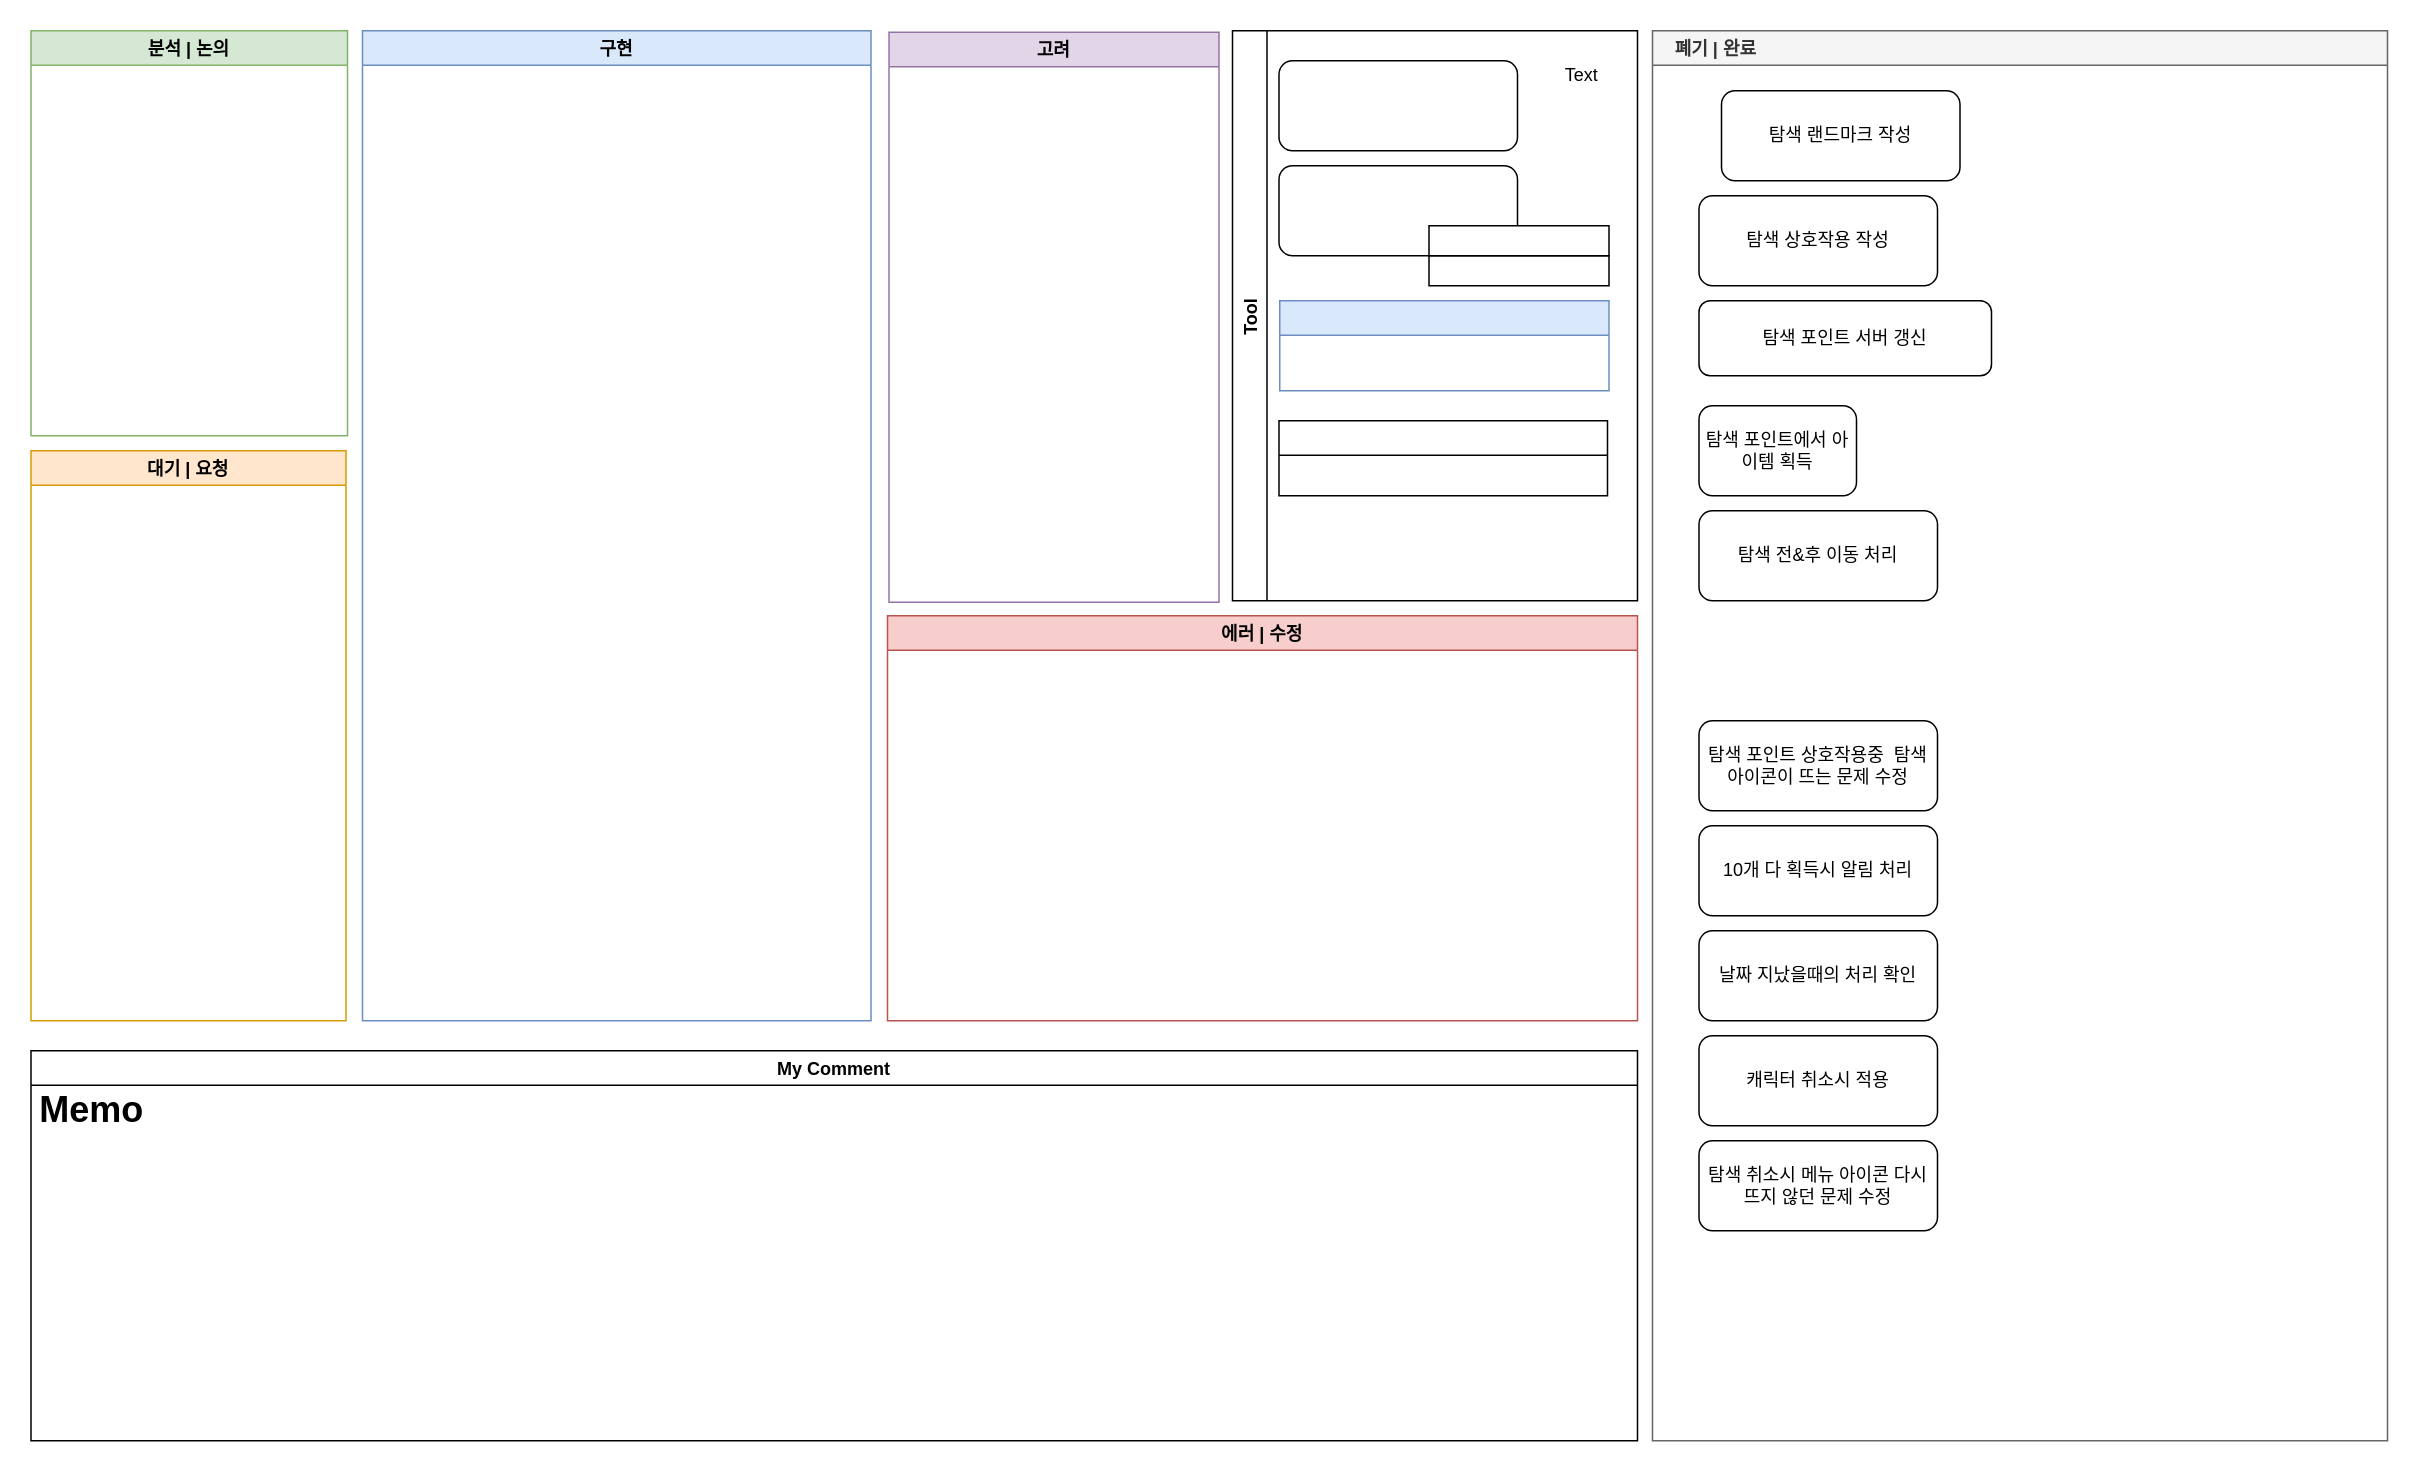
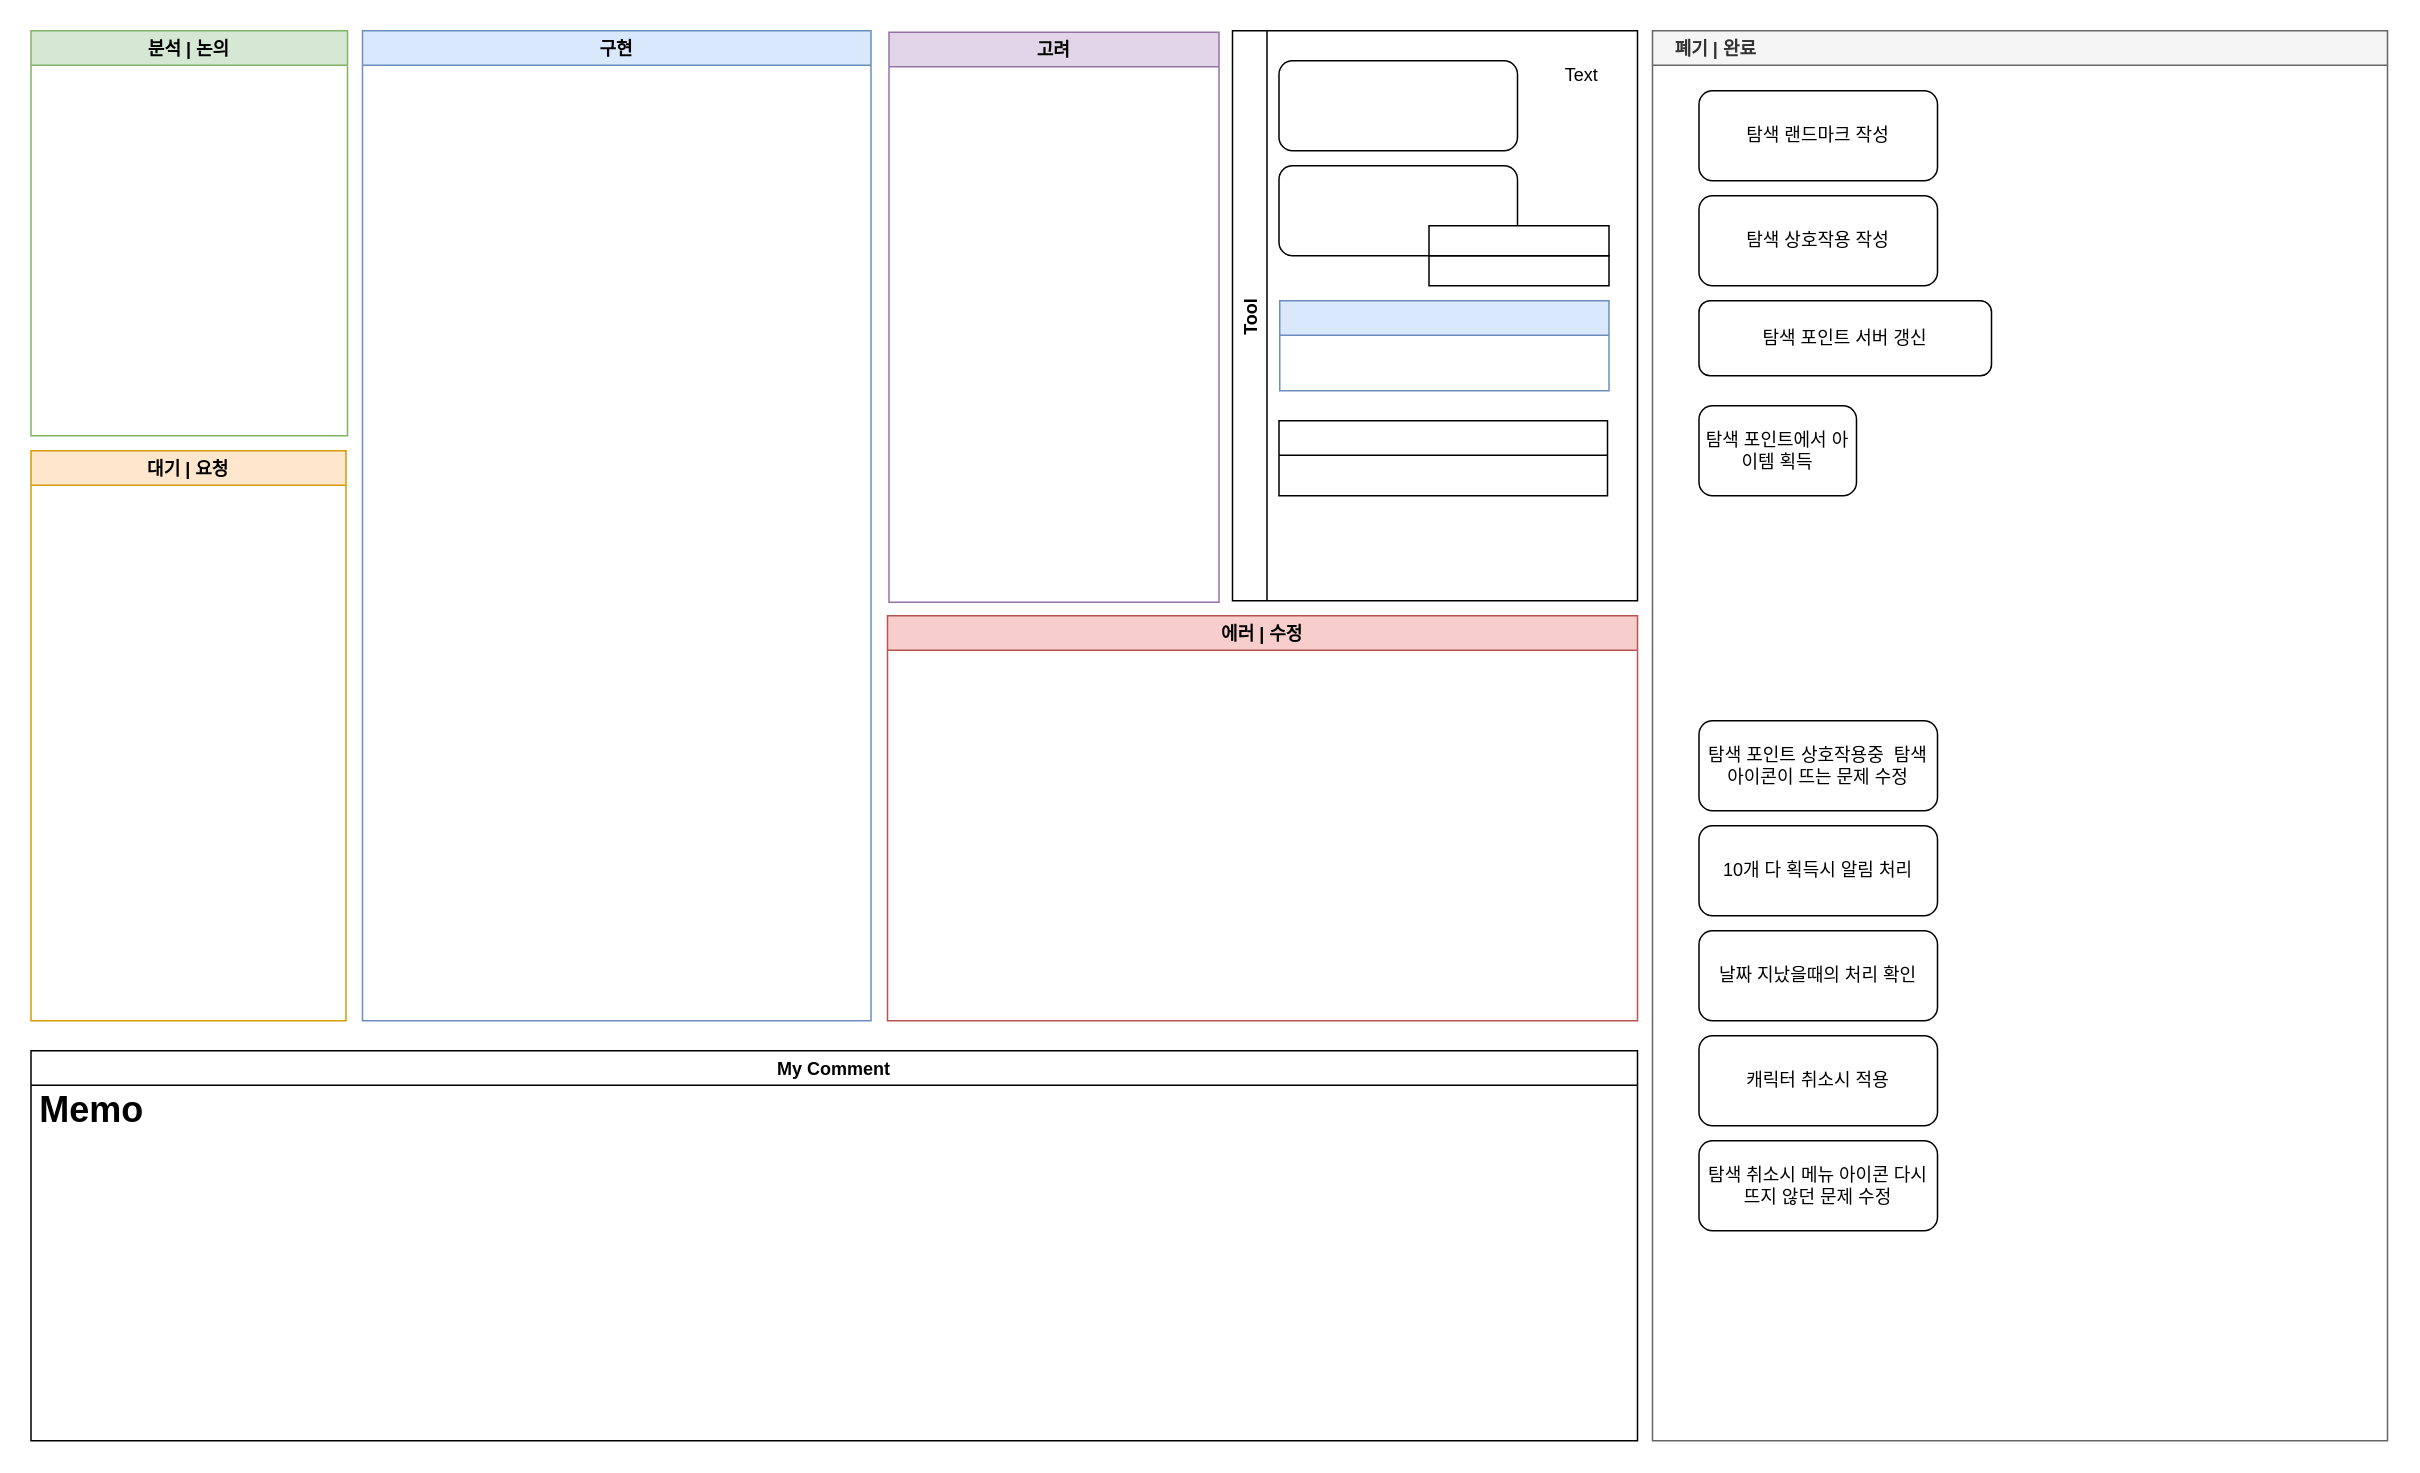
node "탐색 랜드마크 작성": moved (1841, 136) -> (1818, 136)
node "탐색 전&후 이동 처리": removed
